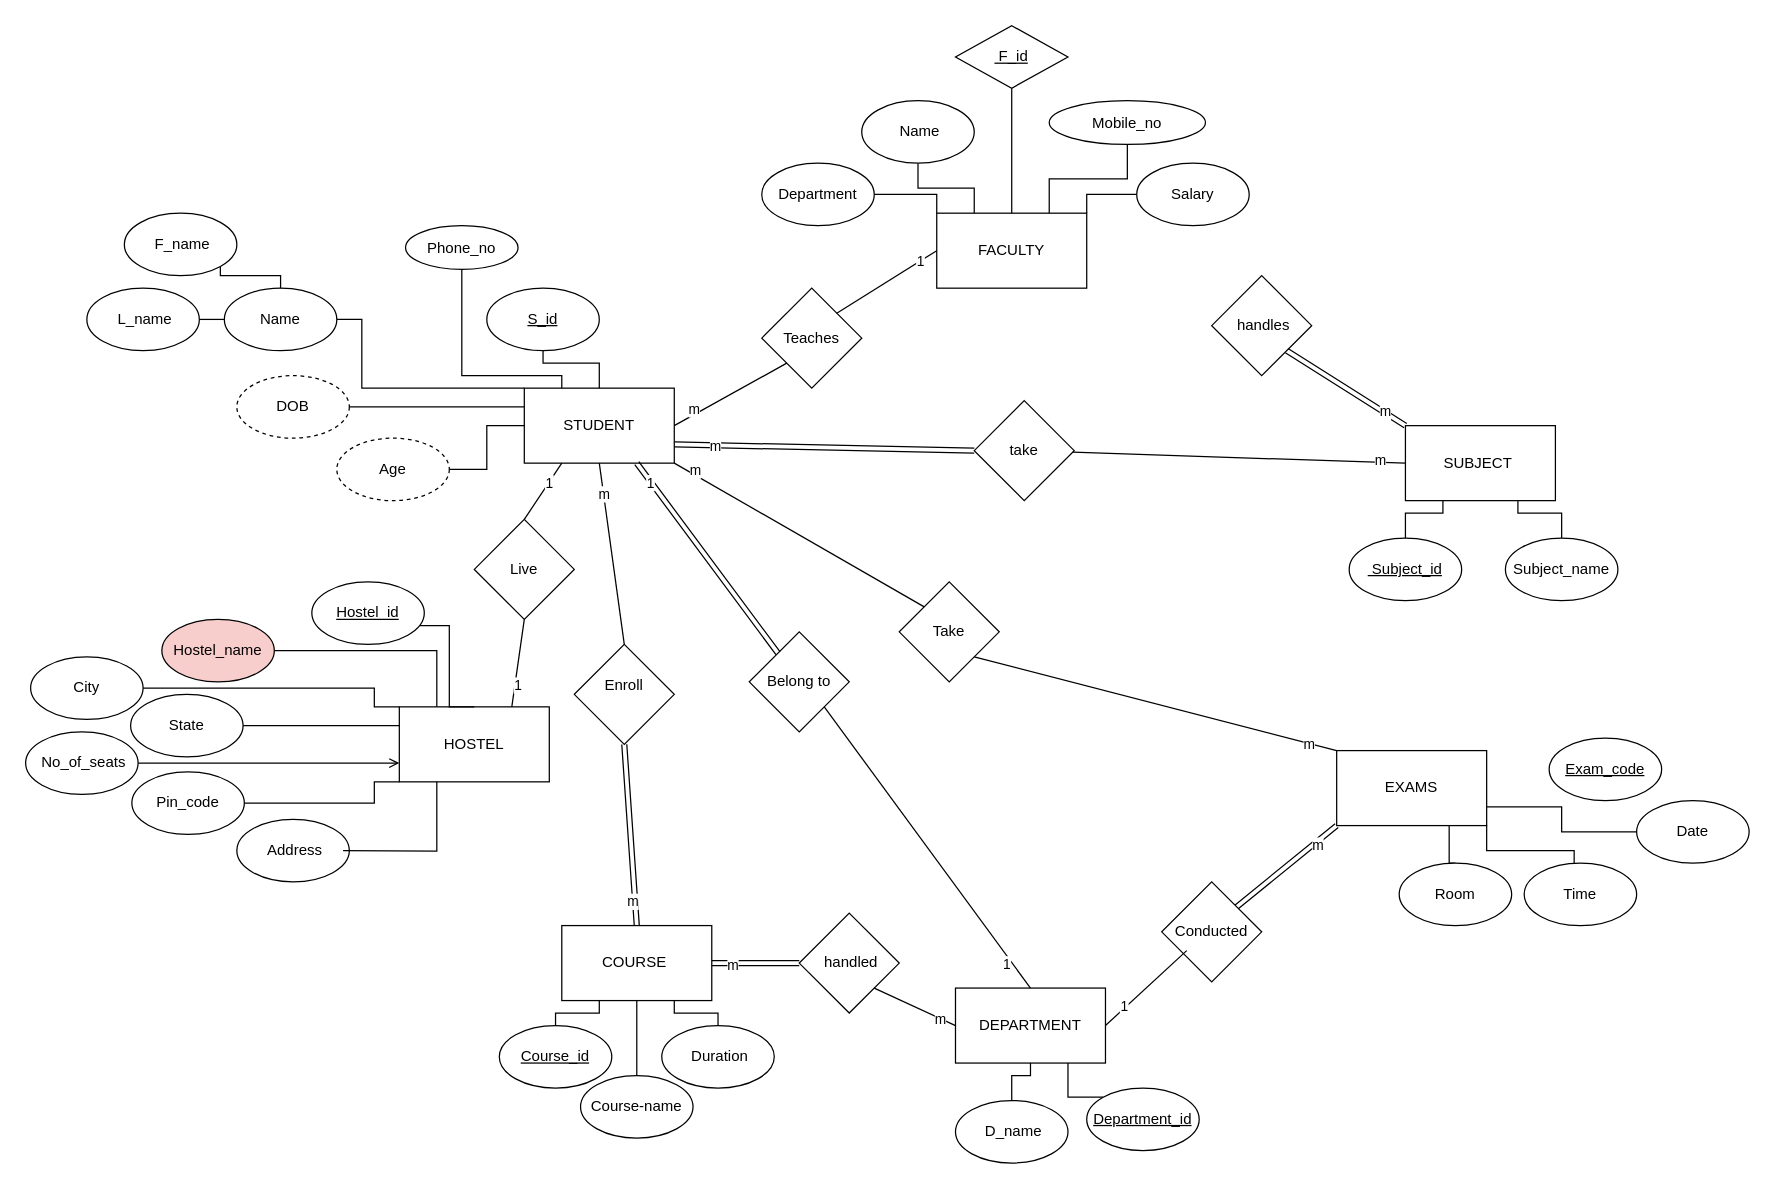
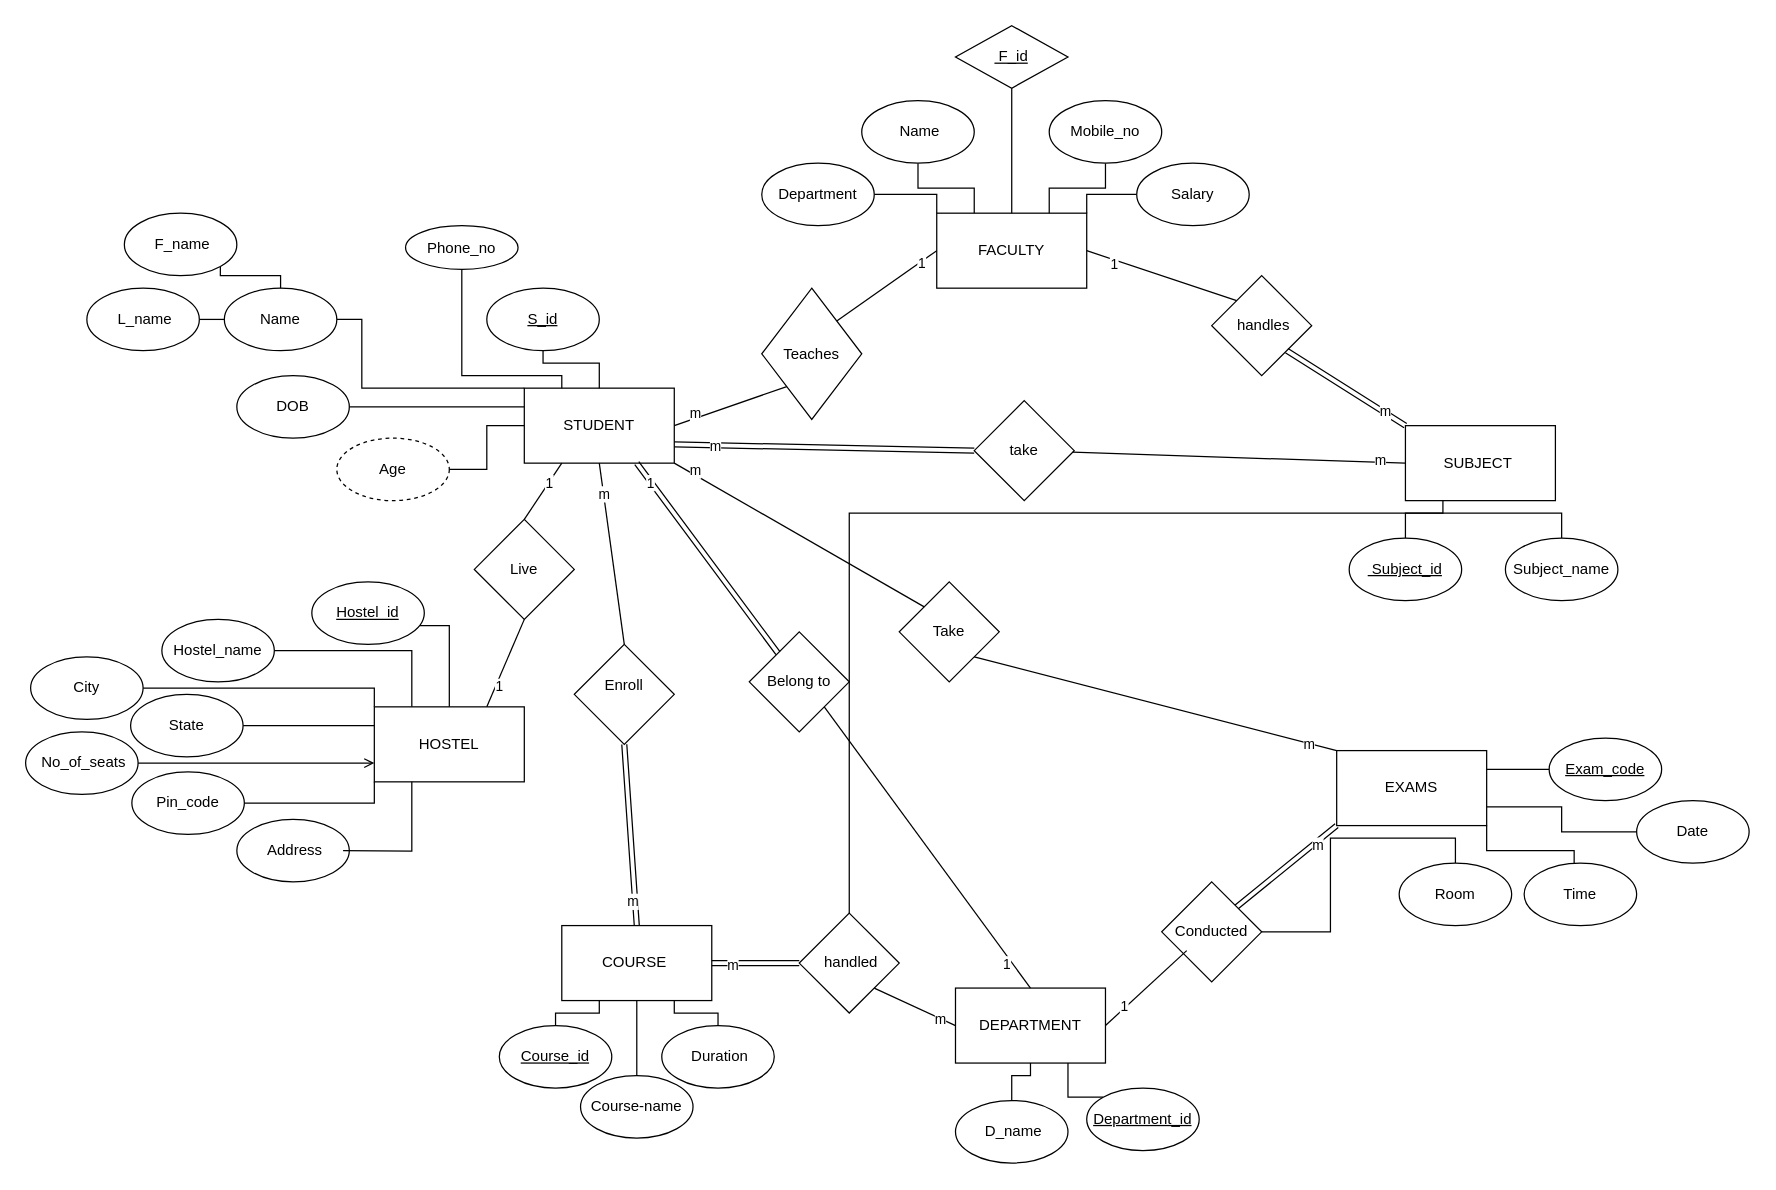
node "Mobile_no": size 156x44 -> 113x63
edge "FACULTY" -- "handles": added, label "1"
node "Teaches": size 100x100 -> 100x131
node "DOB": style dashed -> solid
edge "SUBJECT" -- "Subject_name": now "handled" -- "Subject_name"
node "Hostel_name": fillcolor #f8cecc -> #ffffff
node "HOSTEL": moved (474, 744) -> (449, 744)
edge "Exam_code" -- "EXAMS": added
edge "EXAMS" -- "Room": now "Conducted" -- "Room"
